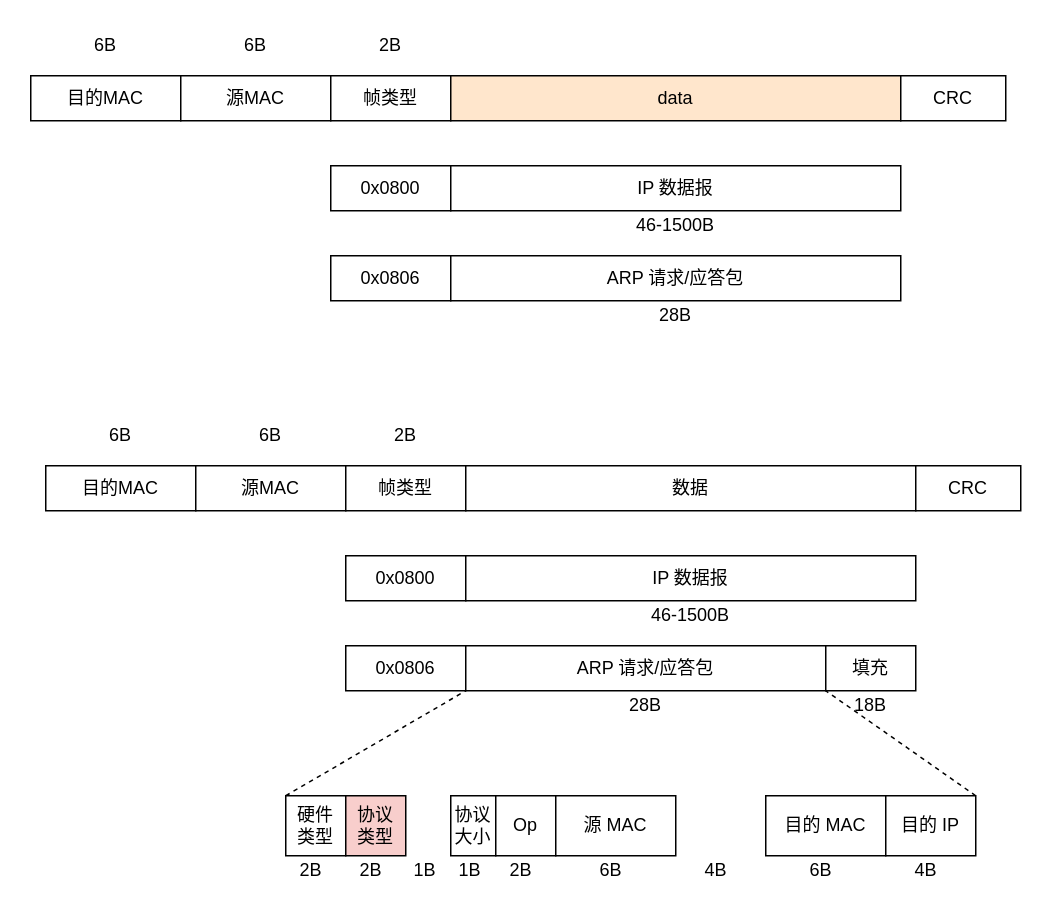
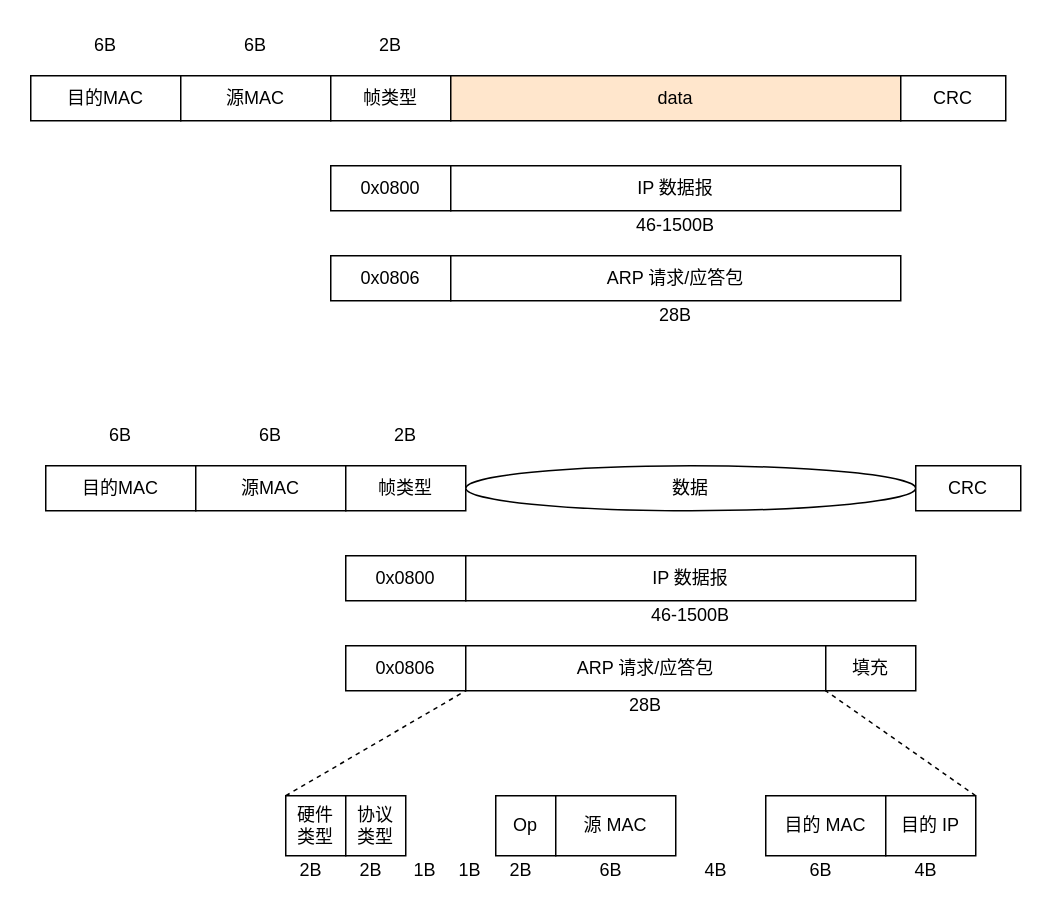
node "数据": shape rectangle -> ellipse
node "18B": removed
node "协议 类型": fillcolor #f8cecc -> #ffffff
node "协议 大小": removed
